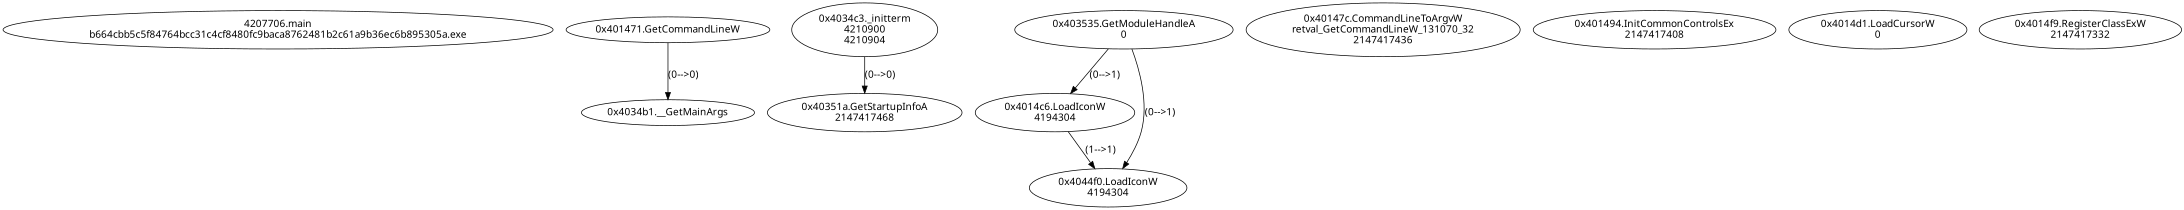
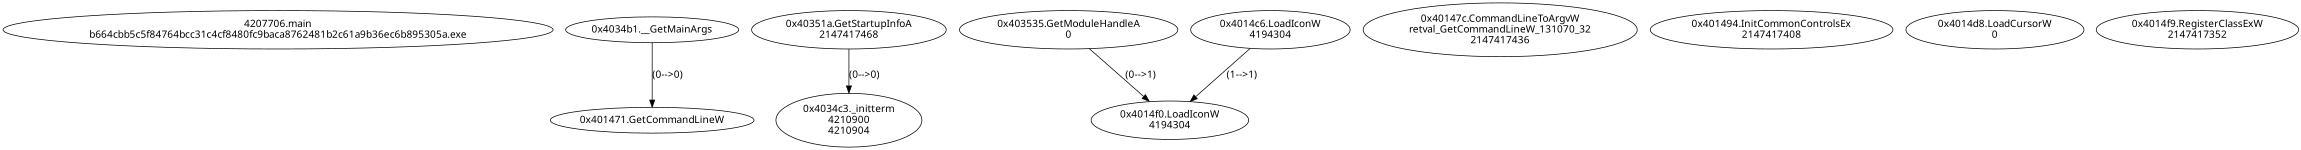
node "0x4014d1.LoadCursorW 0": label "0x4014d1.LoadCursorW 0" -> "0x4014d8.LoadCursorW 0"
node "0x4014f9.RegisterClassExW 2147417332": label "0x4014f9.RegisterClassExW 2147417332" -> "0x4014f9.RegisterClassExW 2147417352"
edge "0x401471.GetCommandLineW" -> "0x4034b1.__GetMainArgs": reversed
edge "0x403535.GetModuleHandleA 0" -> "0x4014c6.LoadIconW 4194304": removed, label "(0-->1)"
edge "0x4034c3._initterm 4210900 4210904" -> "0x40351a.GetStartupInfoA 2147417468": reversed
node "0x4044f0.LoadIconW 4194304": label "0x4044f0.LoadIconW 4194304" -> "0x4014f0.LoadIconW 4194304"
